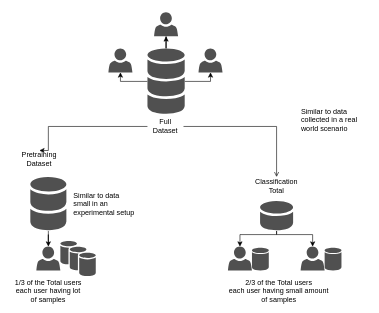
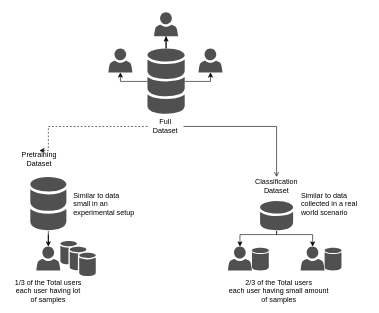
node "Similar to data collected in a real world scenario": moved (333, 120) -> (333, 204)
edge "Full Dataset" -> "Pretraining Dataset": style solid -> dashed
node "Classification Total": label "Classification Total" -> "Classification Dataset"
